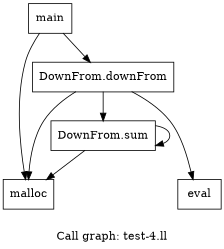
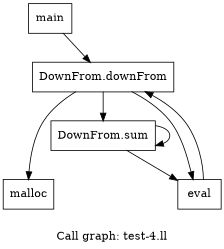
edge "main" -> "malloc": removed
edge "eval" -> "DownFrom.downFrom": added
edge "DownFrom.sum" -> "malloc": now "DownFrom.sum" -> "eval"
